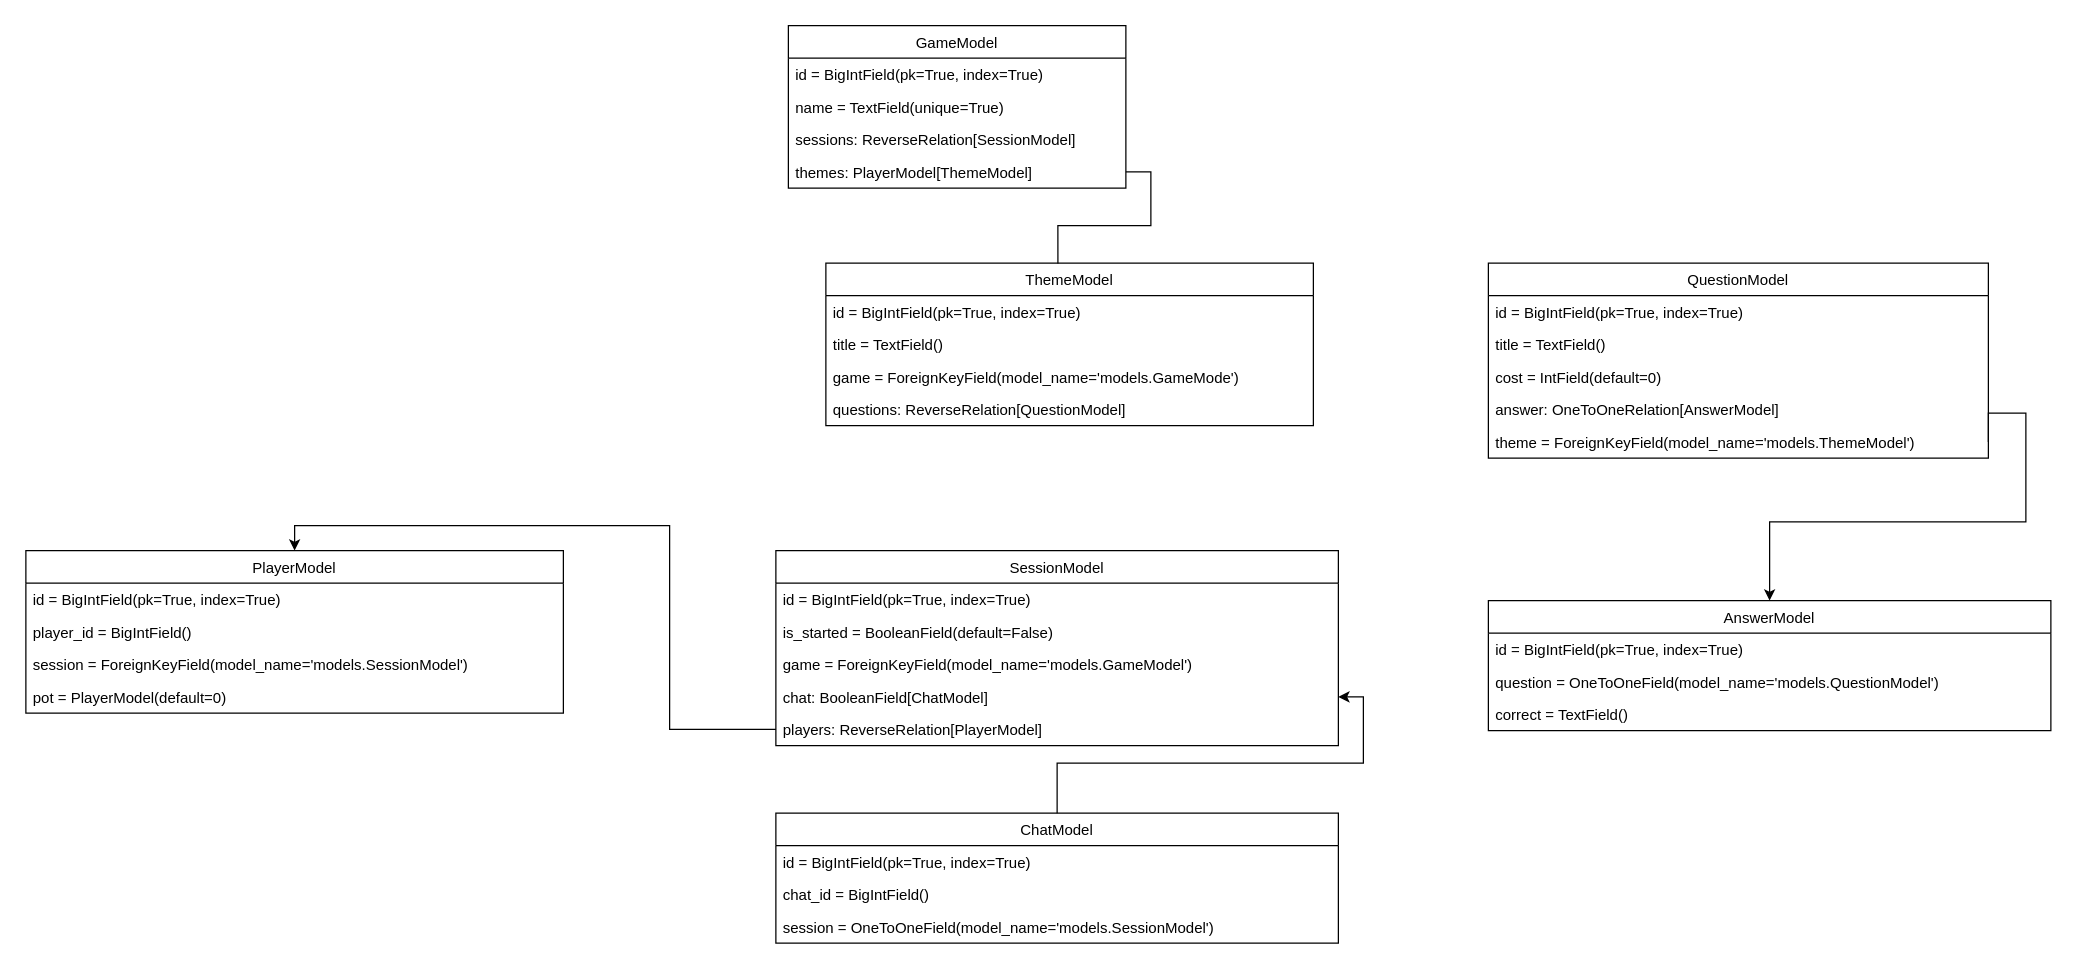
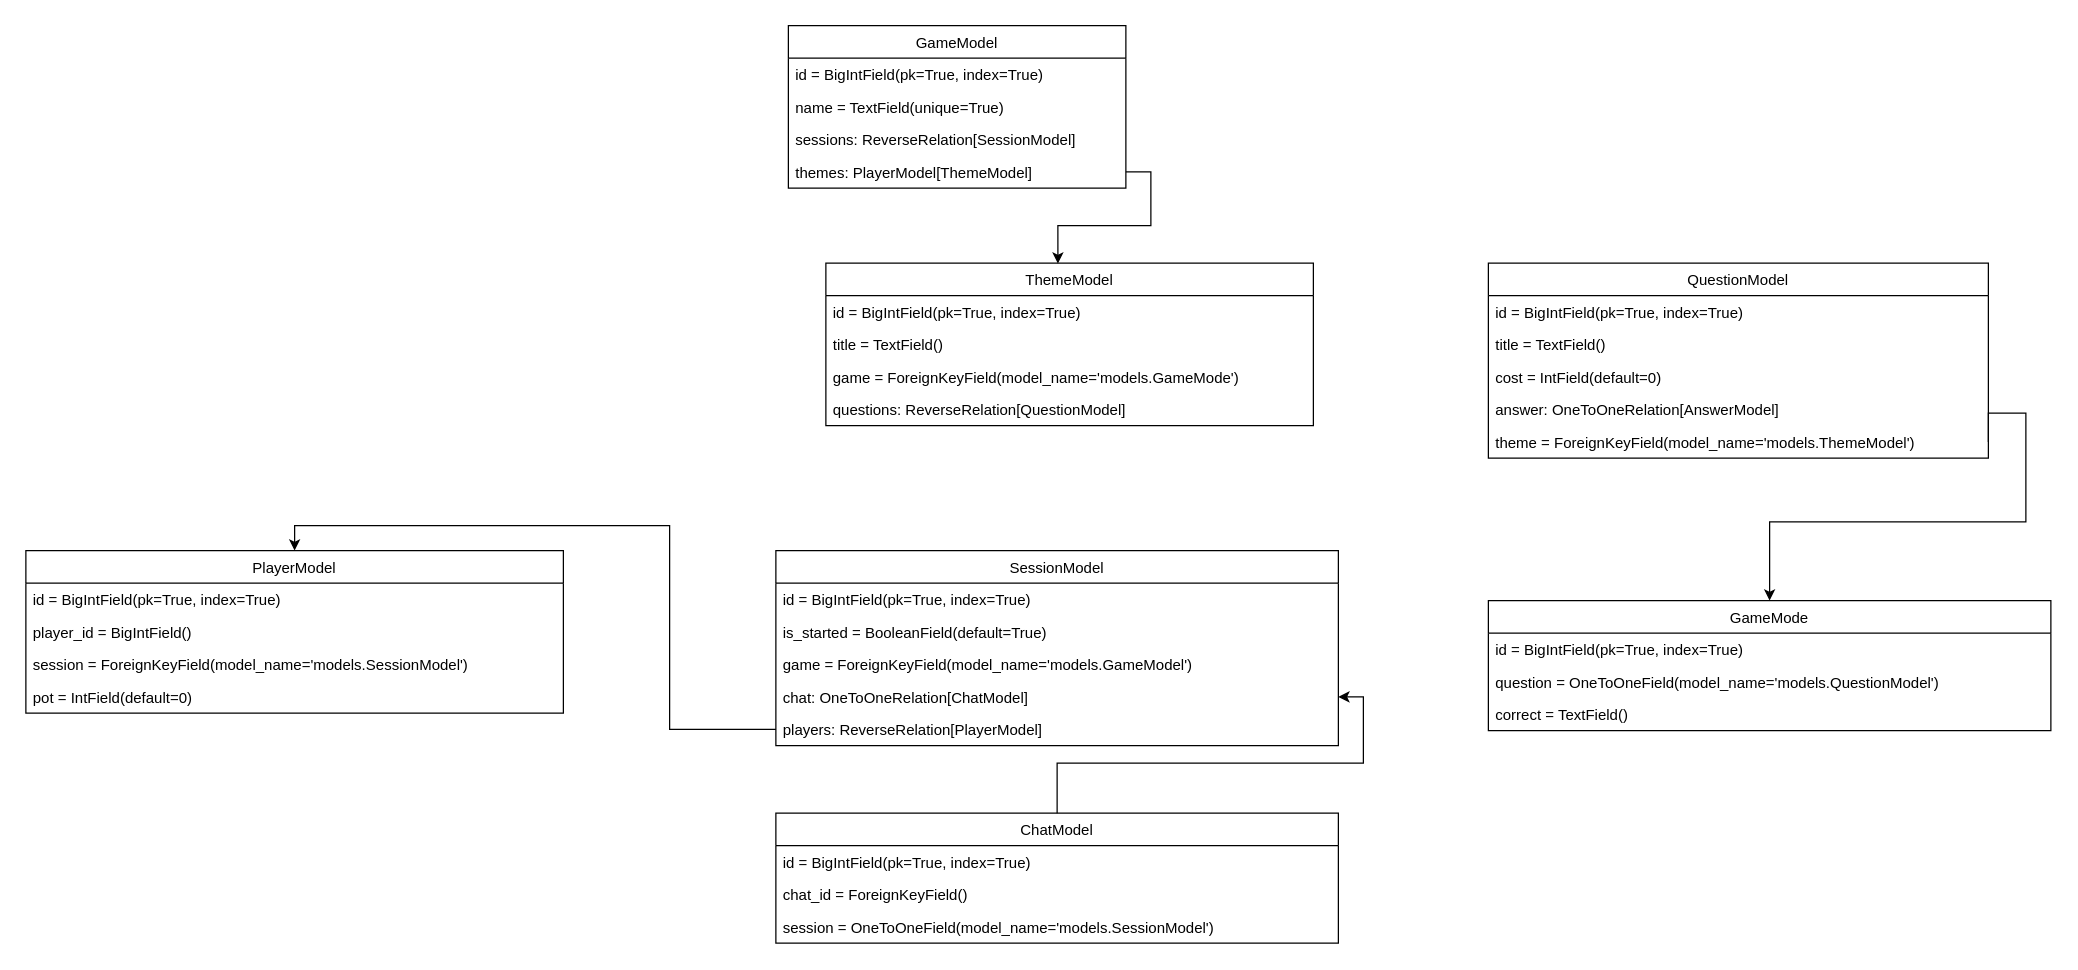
edge "themes: PlayerModel[ThemeModel]" -- "ThemeModel": arrowhead none -> classic
node "AnswerModel": label "AnswerModel" -> "GameMode"
node "is_started = BooleanField(default=False)": label "is_started = BooleanField(default=False)" -> "is_started = BooleanField(default=True)"
node "pot = PlayerModel(default=0)": label "pot = PlayerModel(default=0)" -> "pot = IntField(default=0)"
node "chat: BooleanField[ChatModel]": label "chat: BooleanField[ChatModel]" -> "chat: OneToOneRelation[ChatModel]"
node "chat_id = BigIntField()": label "chat_id = BigIntField()" -> "chat_id = ForeignKeyField()"
